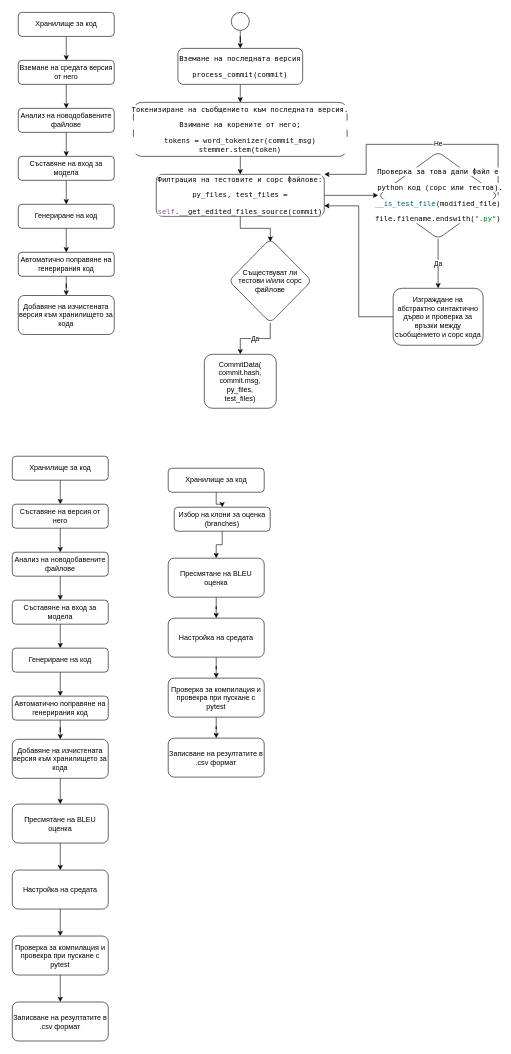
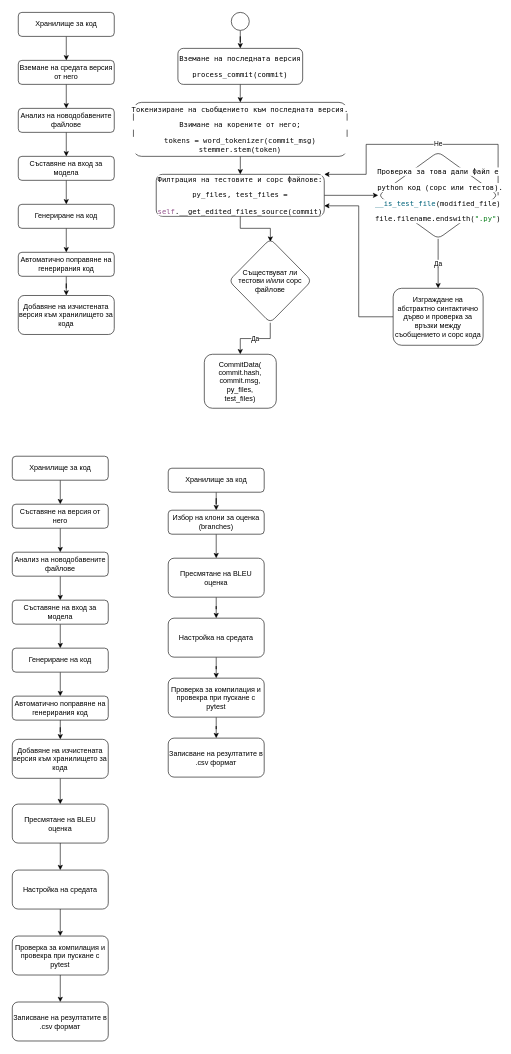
node "Избор на клони за оценка (branches)": moved (222, 519) -> (216, 522)
